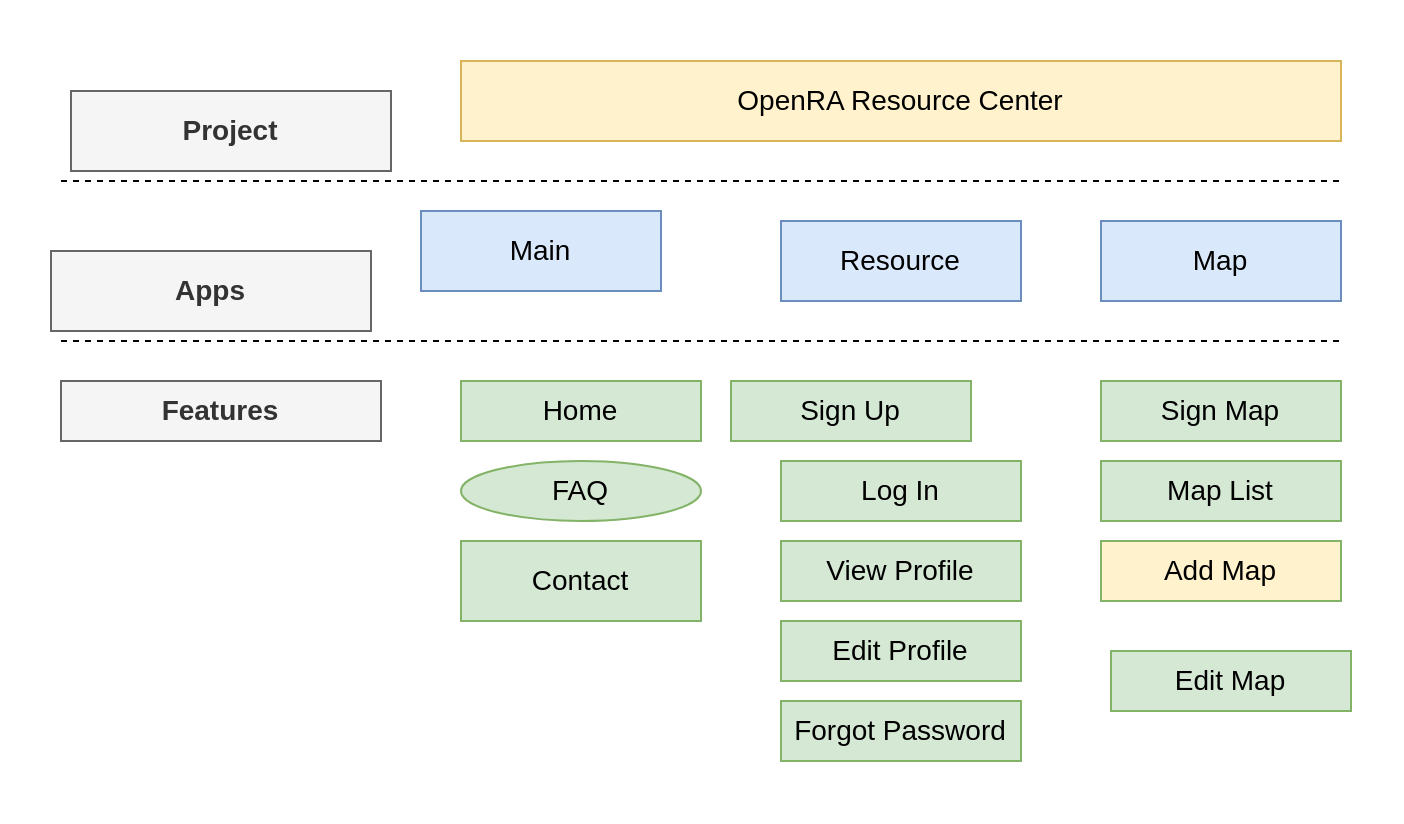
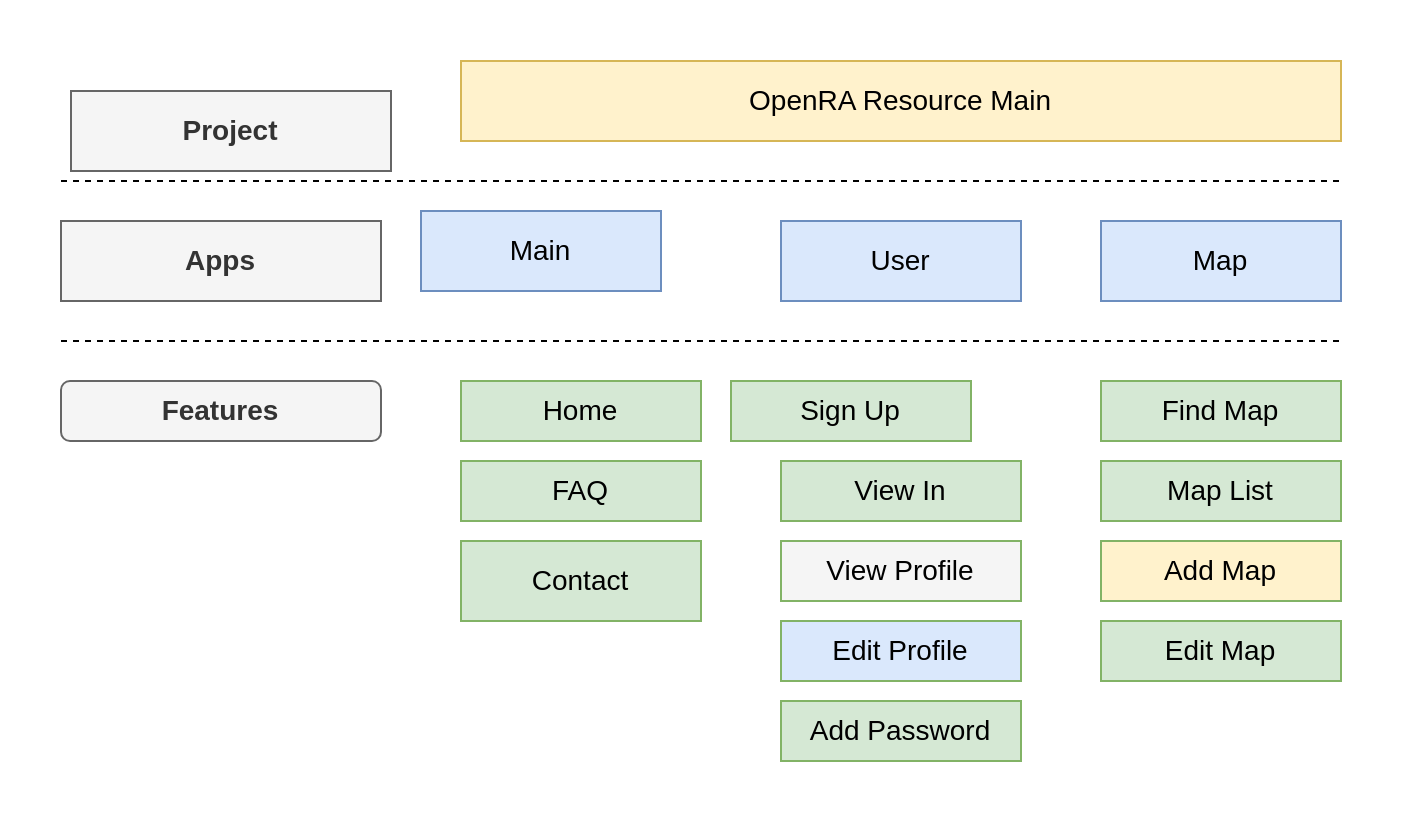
node "OpenRA Resource Center": label "OpenRA Resource Center" -> "OpenRA Resource Main"
node "Resource": label "Resource" -> "User"
node "Apps": moved (211, 291) -> (221, 261)
node "Features": shape rectangle -> rounded rectangle
node "Sign Map": label "Sign Map" -> "Find Map"
node "FAQ": shape ellipse -> rectangle
node "Log In": label "Log In" -> "View In"
node "View Profile": fillcolor #d5e8d4 -> #f5f5f5
node "Edit Profile": fillcolor #d5e8d4 -> #dae8fc
node "Edit Map": moved (1231, 681) -> (1221, 651)
node "Forgot Password": label "Forgot Password" -> "Add Password"
